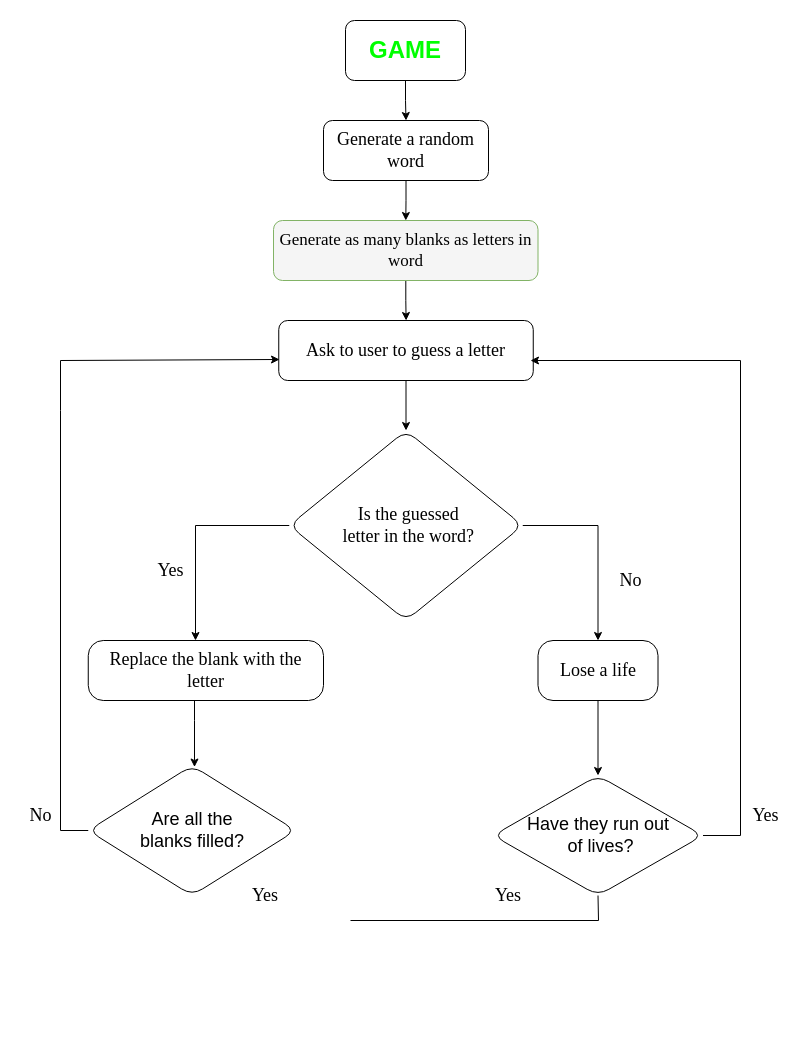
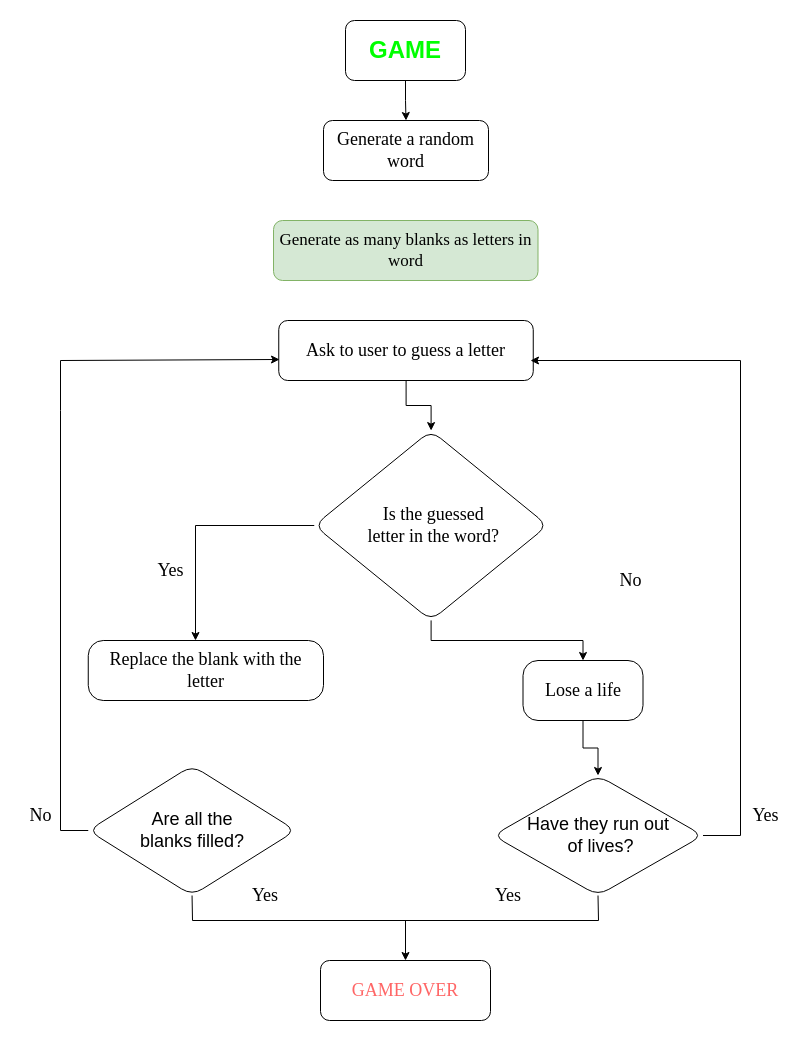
edge "Generate a random word" -> "Generate as many blanks as letters in word": removed
node "Generate as many blanks as letters in word": fillcolor #f5f5f5 -> #d5e8d4
edge "Generate as many blanks as letters in word" -> "Ask to user to guess a letter": removed
node "Is the guessed letter in the word?": moved (406, 526) -> (431, 526)
node "Lose a life": moved (598, 671) -> (583, 691)
edge "Replace the blank with the letter" -> "Are all the blanks filled?": removed
edge "Are all the blanks filled?" -> "GAME OVER": added
node "GAME OVER": added
